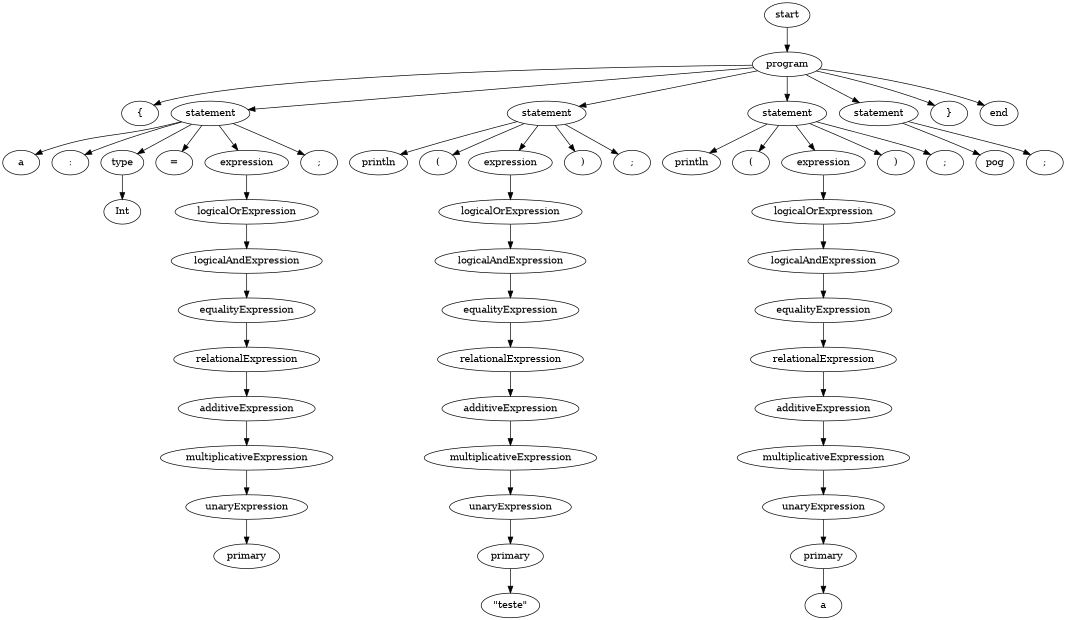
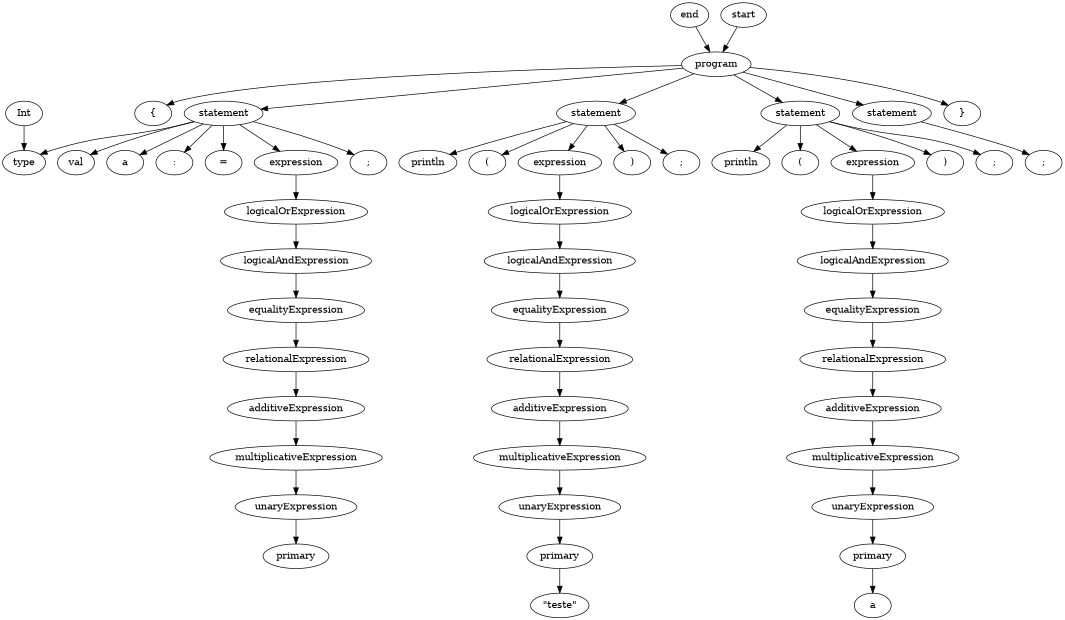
edge "program" -> "end": reversed
node "val": added
node "pog": removed
edge "type" -> "Int": reversed
